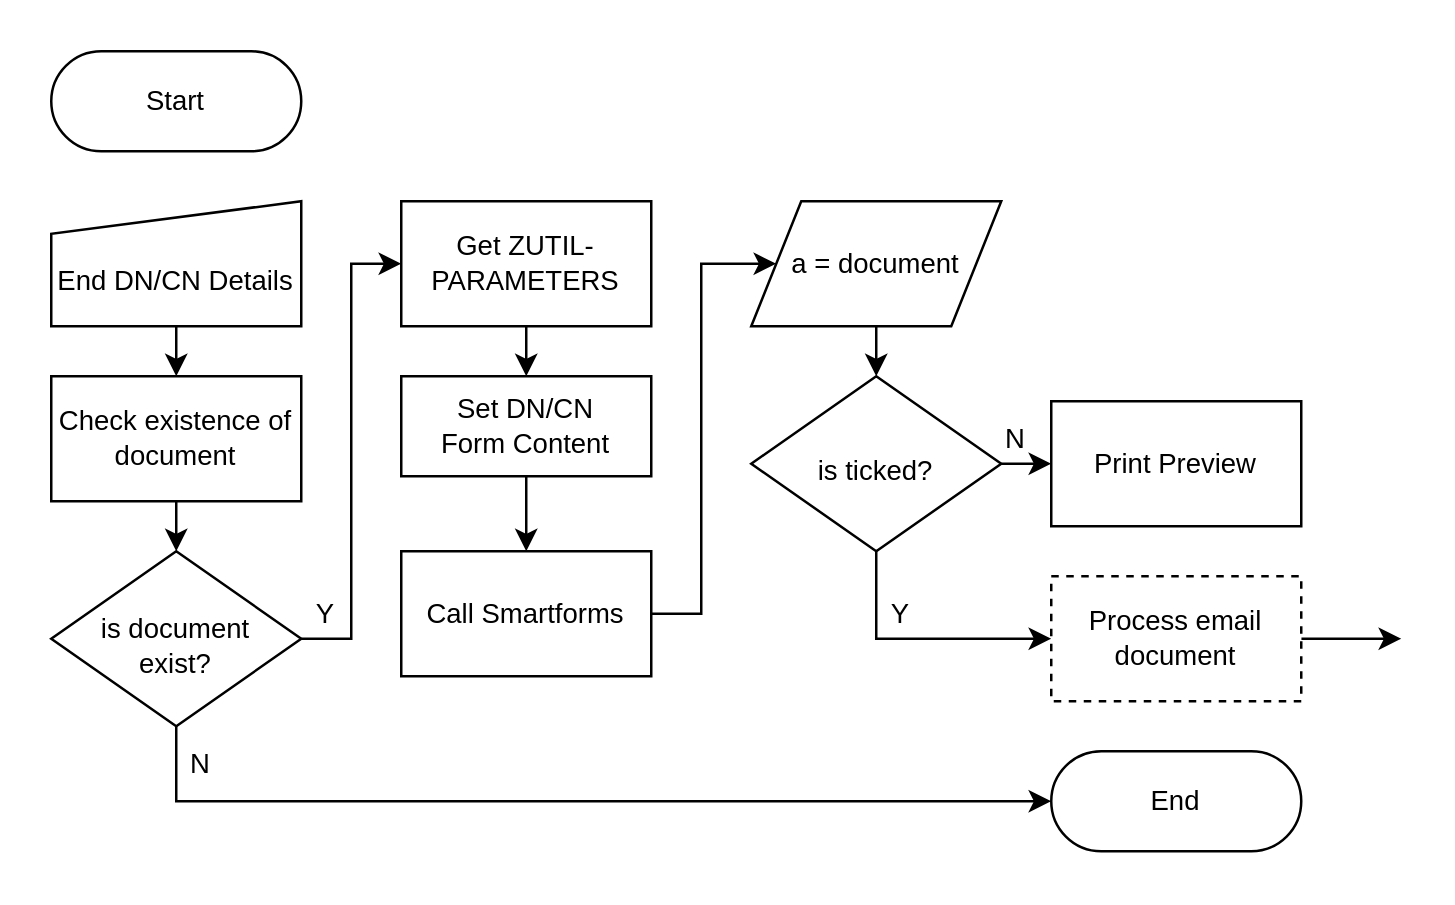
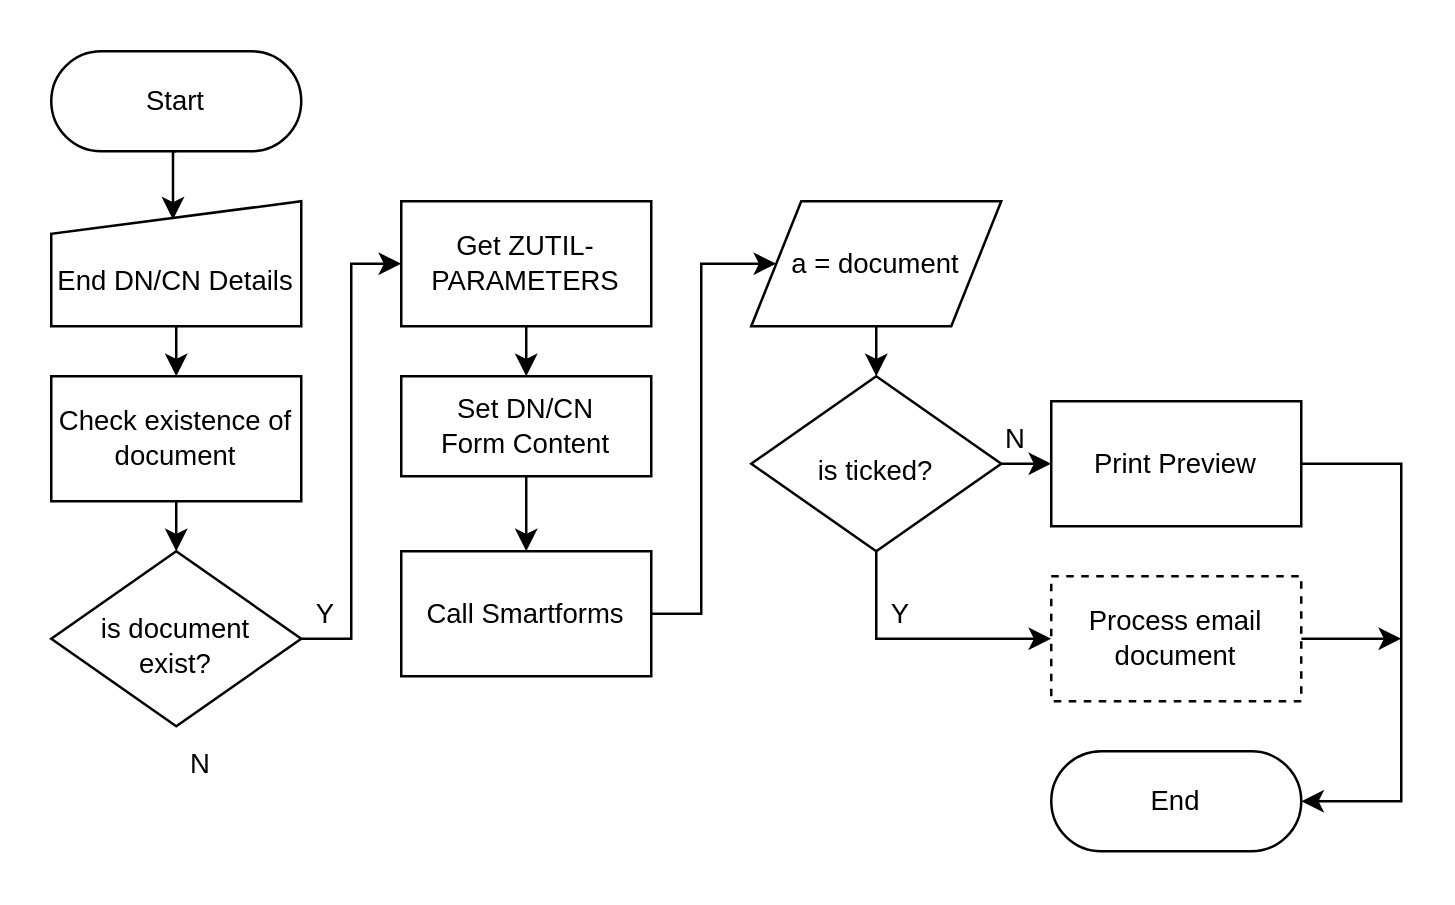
edge "Start" -> "End DN/CN Details": added
edge "Print Preview" -> "End": added
edge "is document exist?" -> "End": removed
